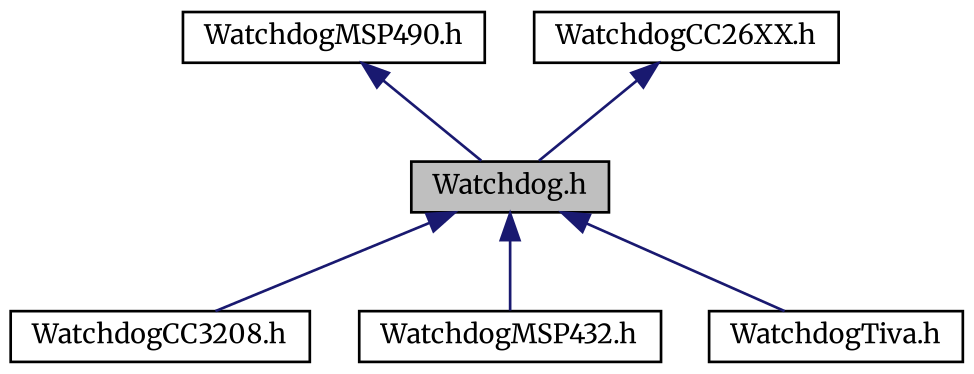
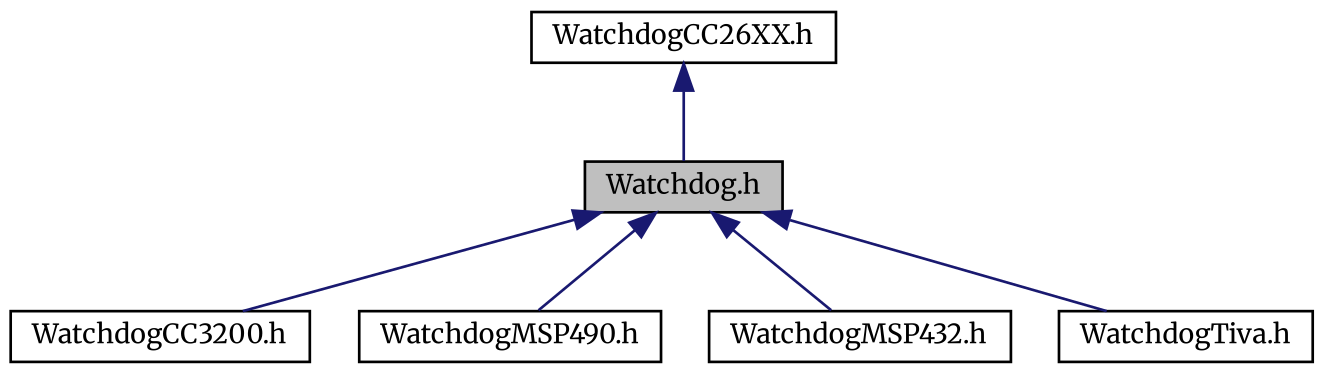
edge "Watchdog.h" -> "WatchdogMSP490.h": reversed
node "WatchdogCC3208.h": label "WatchdogCC3208.h" -> "WatchdogCC3200.h"
